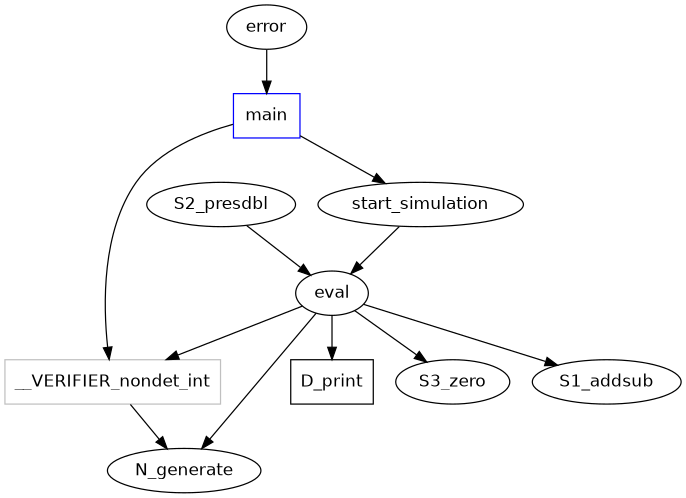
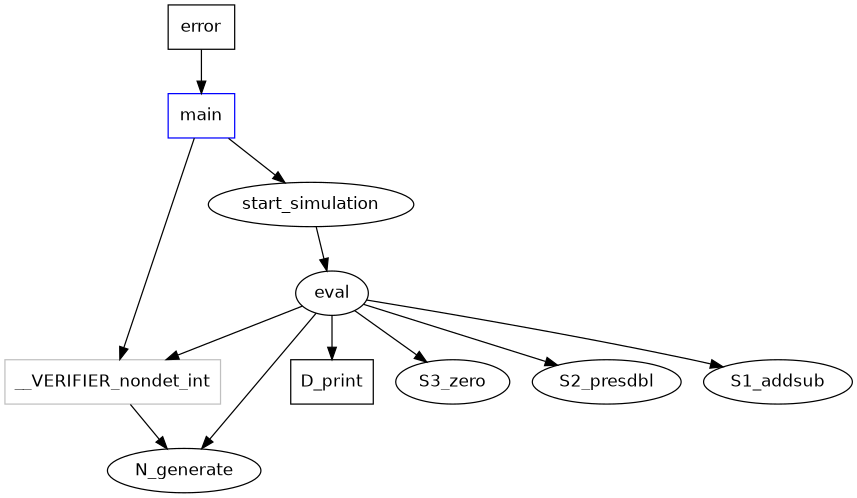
node "error": shape ellipse -> box
edge "S2_presdbl" -> "eval": reversed
